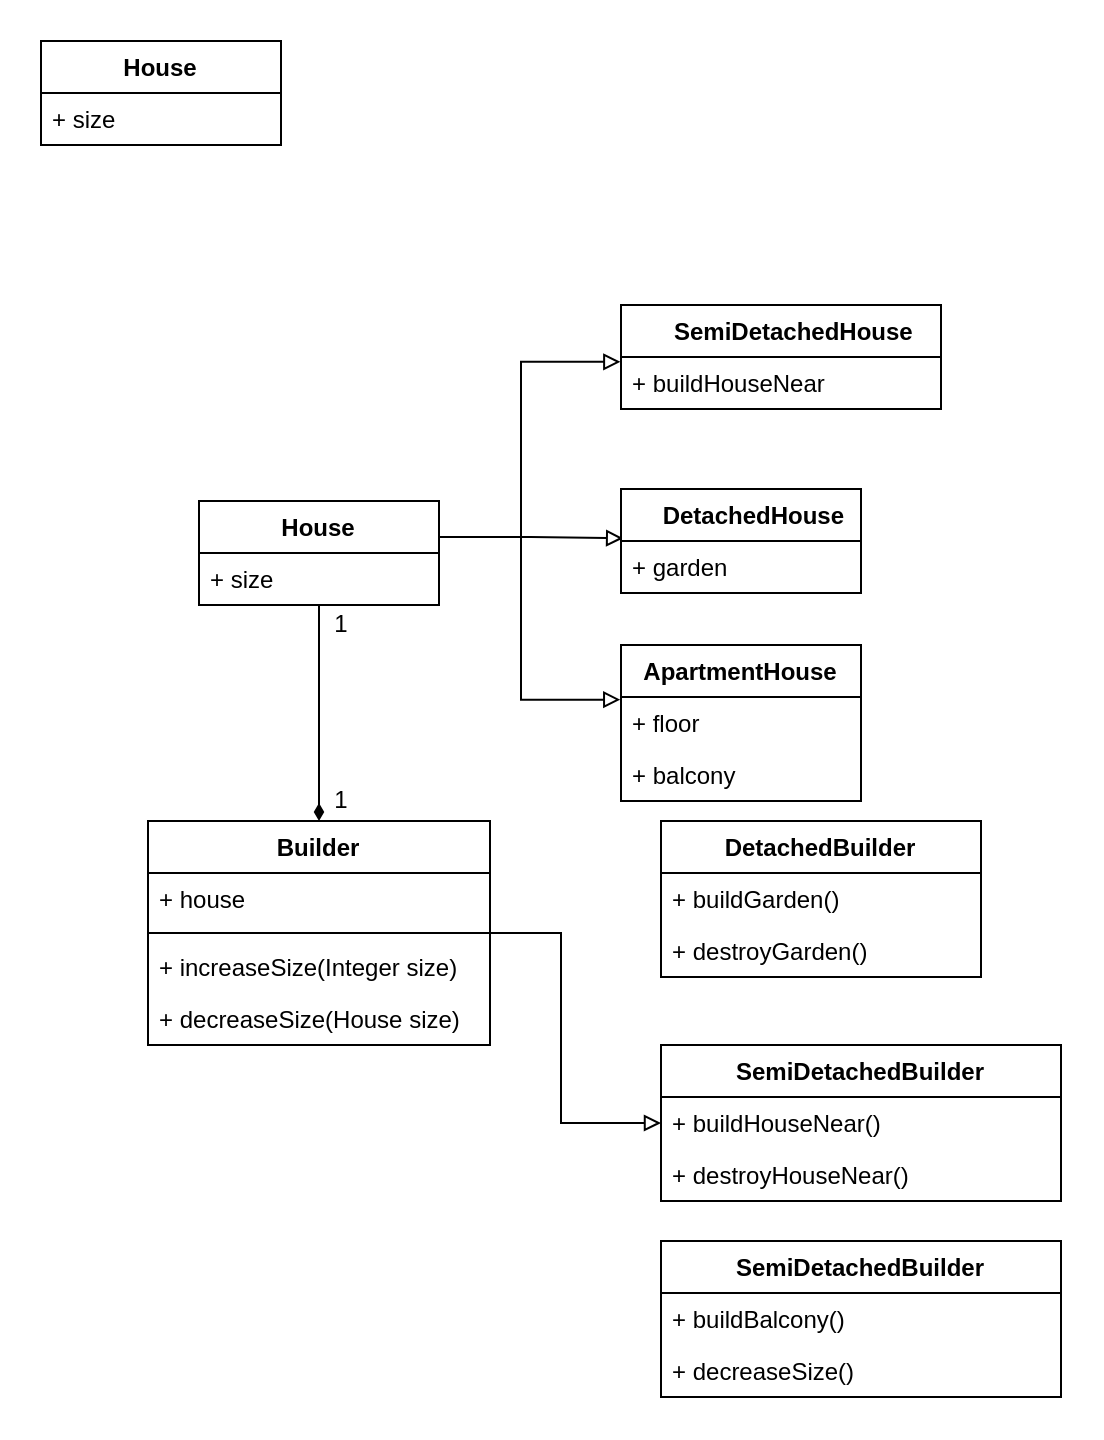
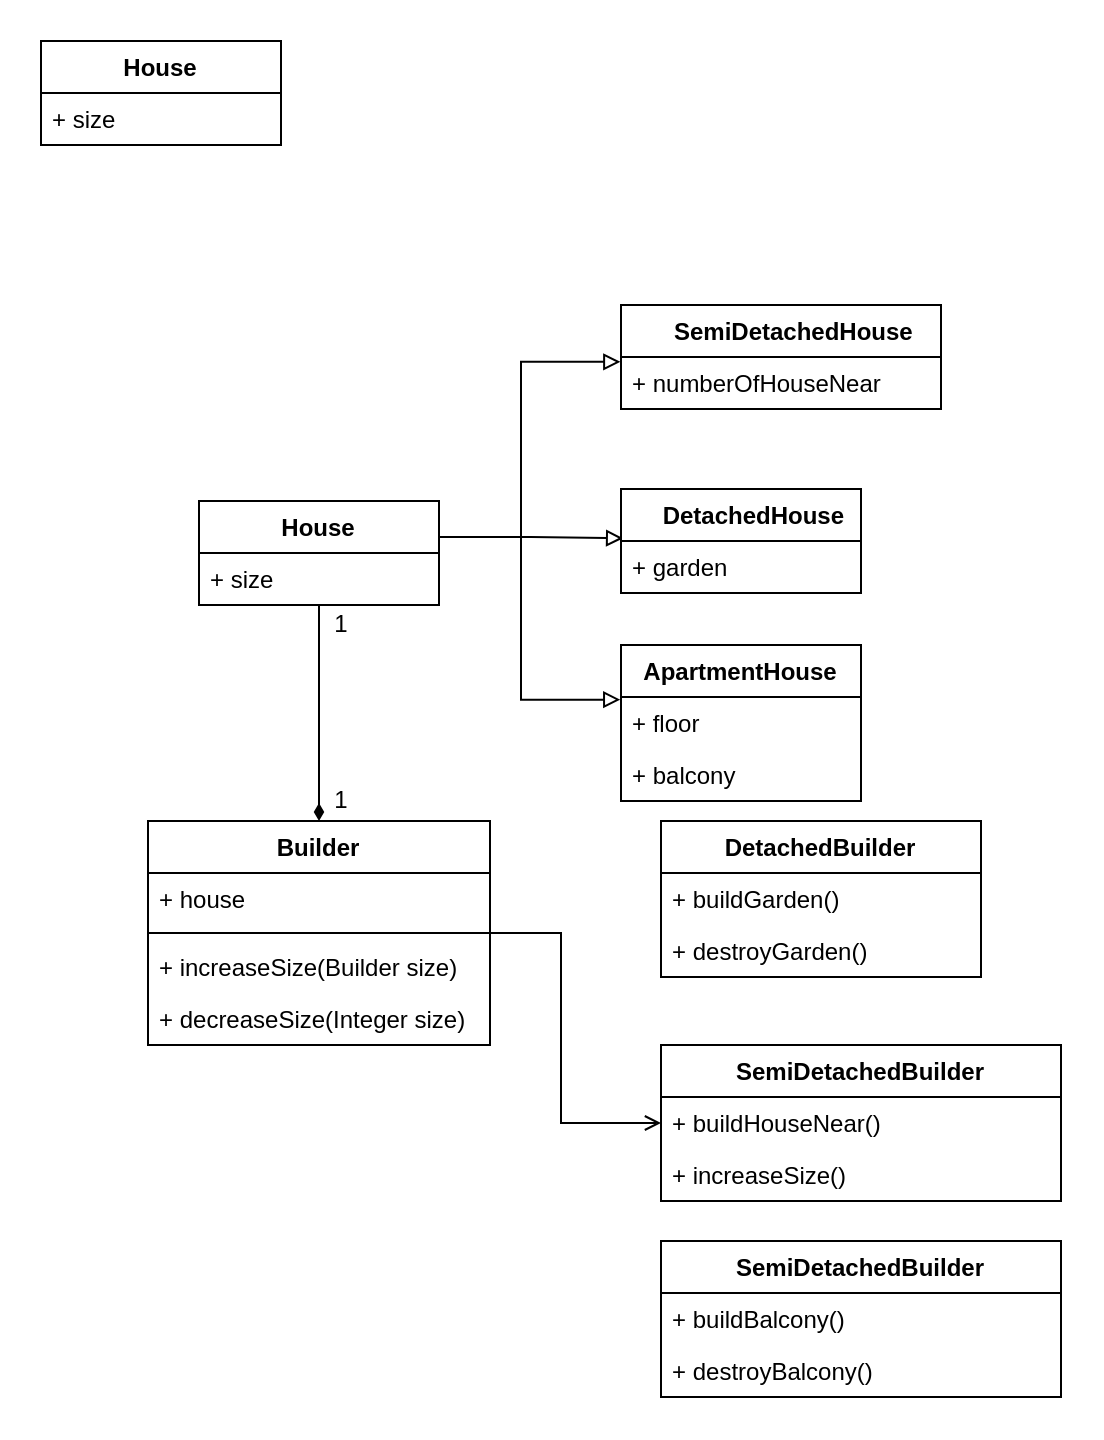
node "+ buildHouseNear": label "+ buildHouseNear" -> "+ numberOfHouseNear"
node "+ increaseSize(Integer size)": label "+ increaseSize(Integer size)" -> "+ increaseSize(Builder size)"
node "+ decreaseSize(House size)": label "+ decreaseSize(House size)" -> "+ decreaseSize(Integer size)"
edge "Builder" -> "+ buildHouseNear()": arrowhead block -> open
node "+ destroyHouseNear()": label "+ destroyHouseNear()" -> "+ increaseSize()"
node "+ decreaseSize()": label "+ decreaseSize()" -> "+ destroyBalcony()"
